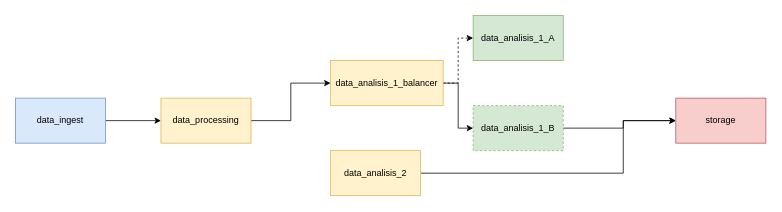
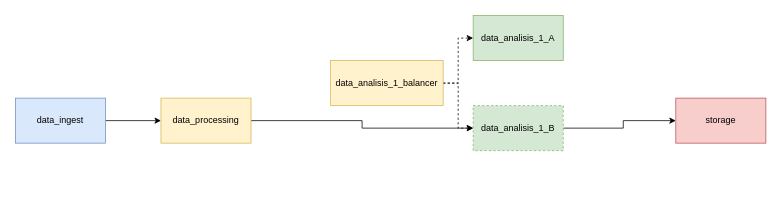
edge "data_processing" -> "data_analisis_1_balancer": now "data_processing" -> "data_analisis_1_B"
edge "data_analisis_1_balancer" -> "data_analisis_1_B": style solid -> dashed
node "data_analisis_2": removed
edge "data_analisis_2" -> "storage": removed
